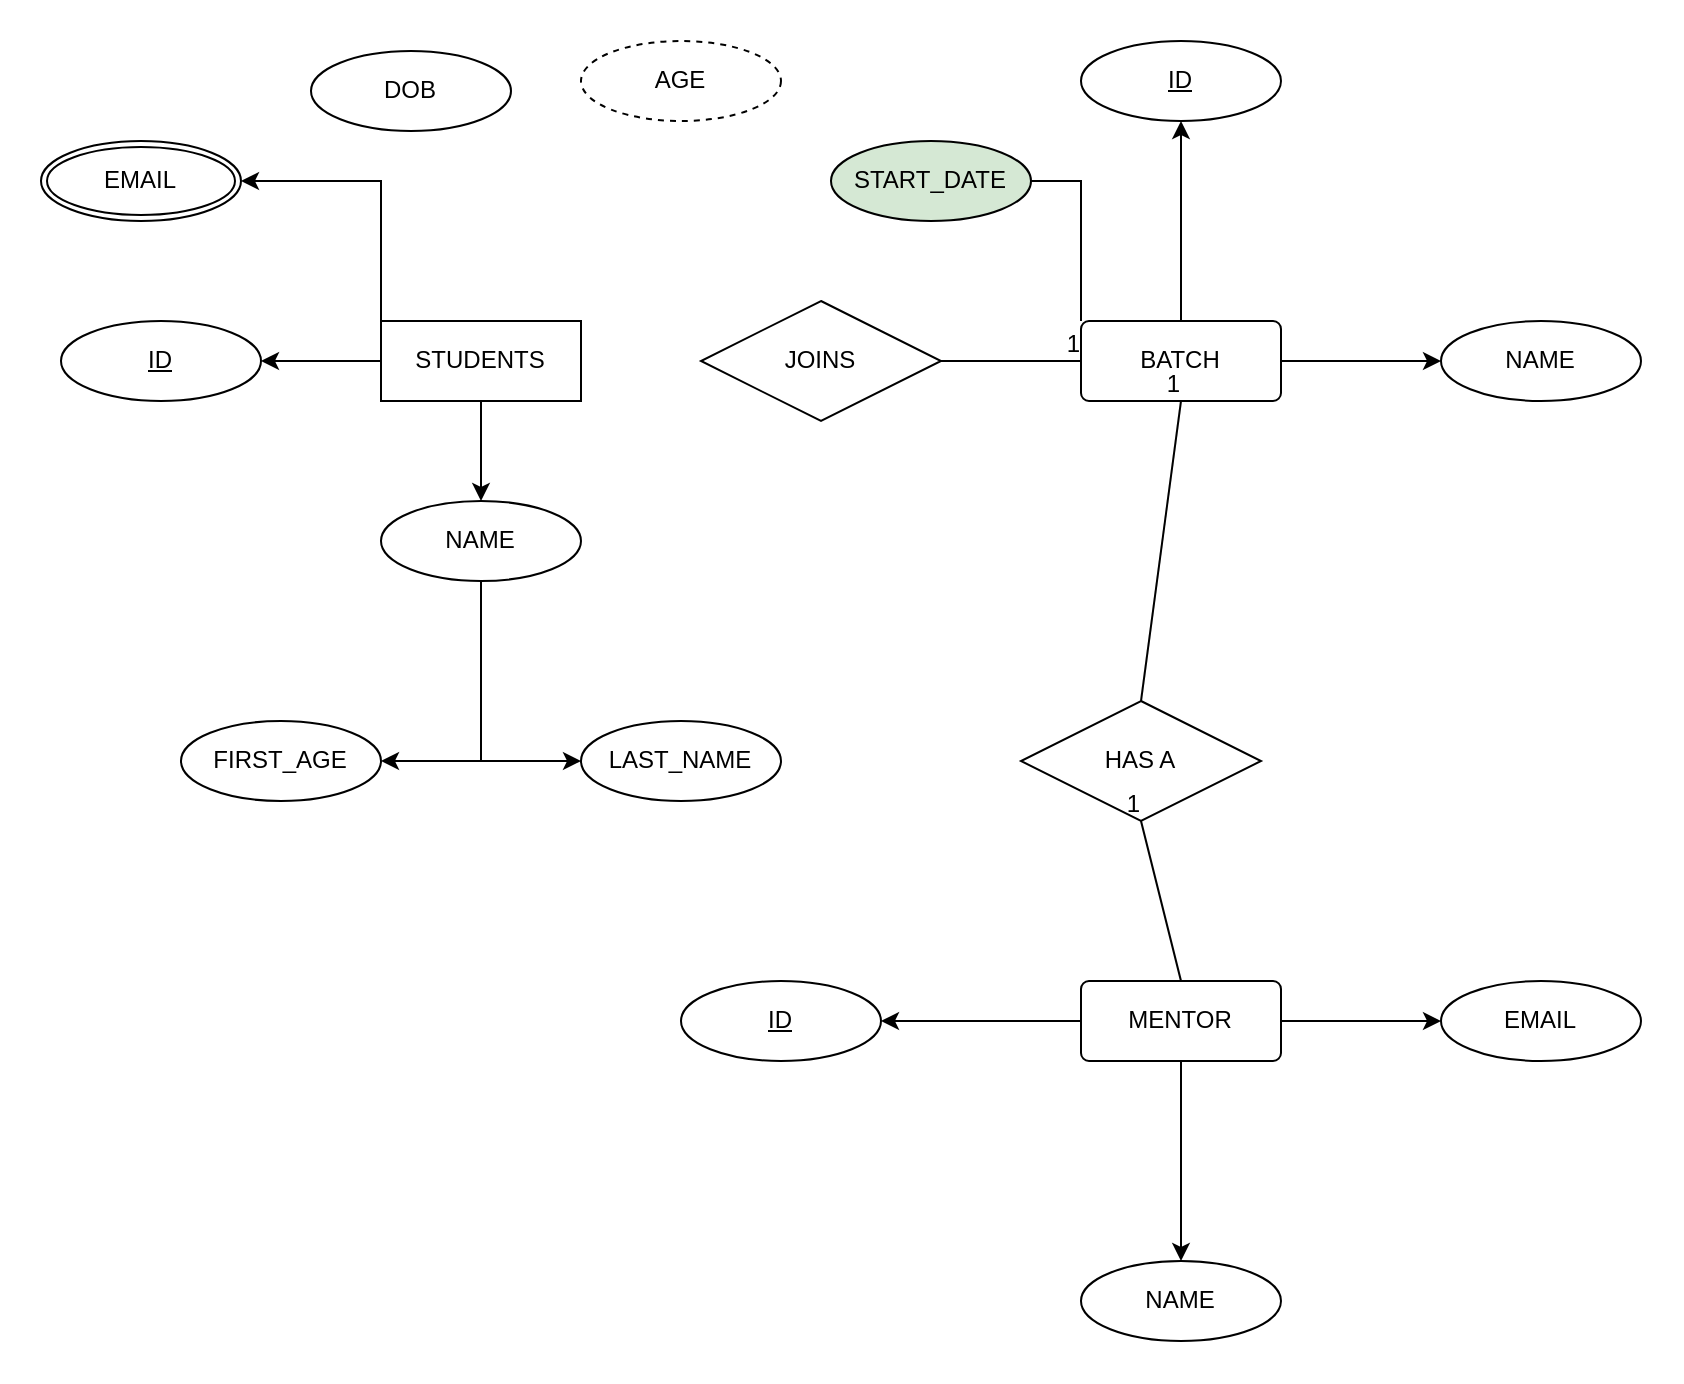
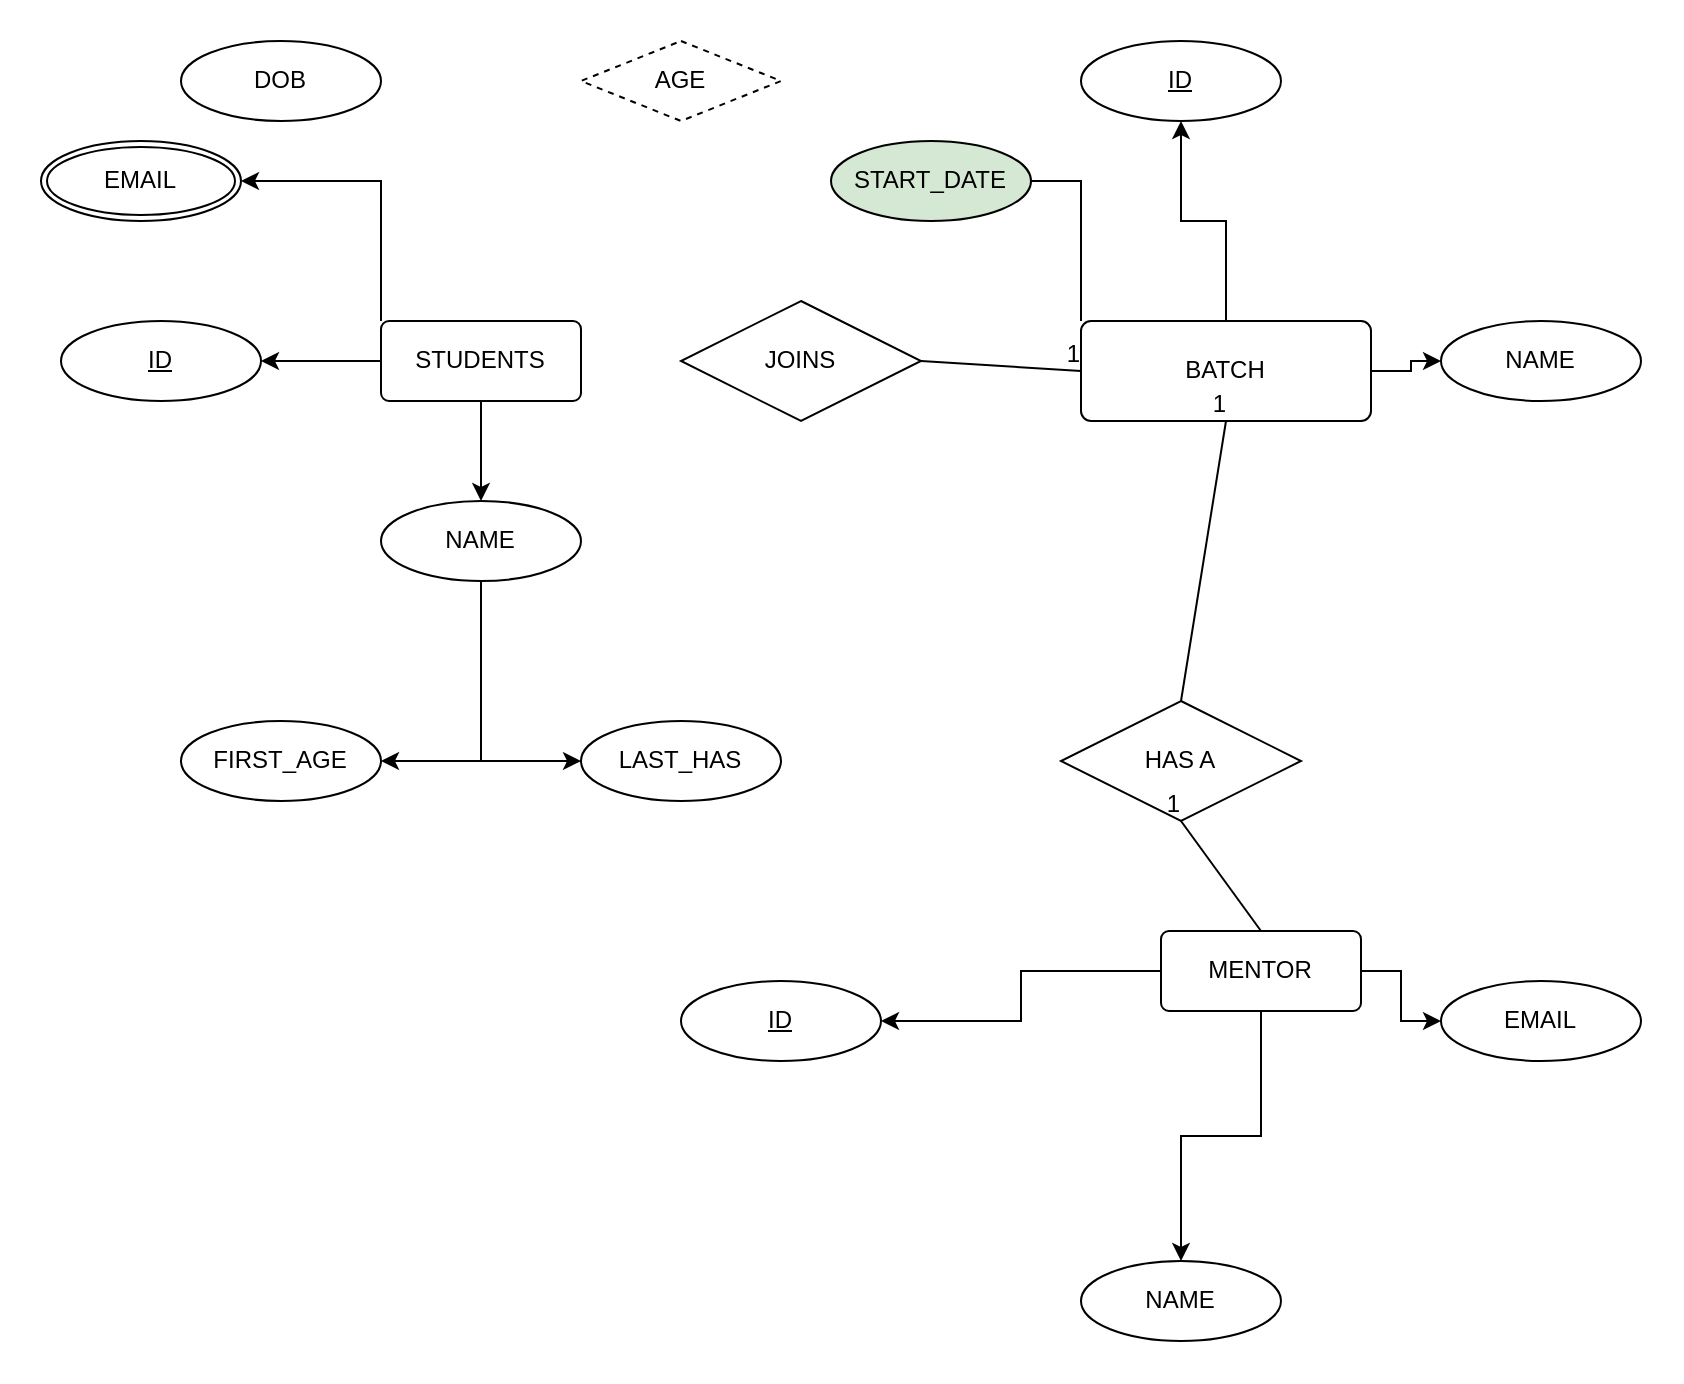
node "AGE": shape ellipse -> diamond
node "DOB": moved (411, 91) -> (281, 81)
node "STUDENTS": shape rectangle -> rounded rectangle
node "JOINS": moved (821, 361) -> (801, 361)
node "BATCH": size 200x80 -> 290x100
node "LAST_NAME": label "LAST_NAME" -> "LAST_HAS"
node "HAS A": moved (1141, 761) -> (1181, 761)
node "MENTOR": moved (1181, 1021) -> (1261, 971)
